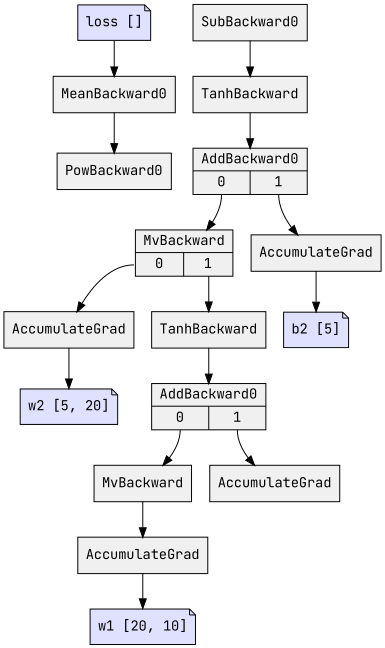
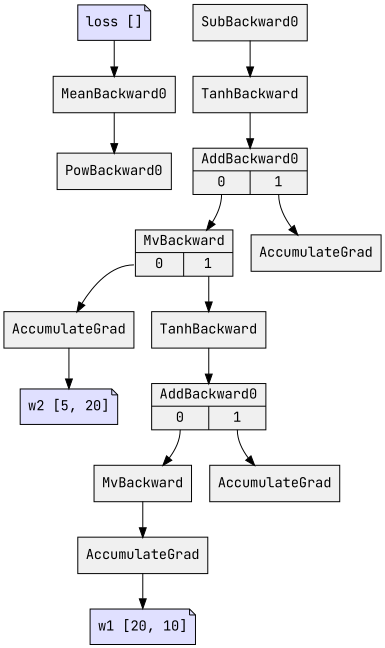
node "b2 [5]": removed
